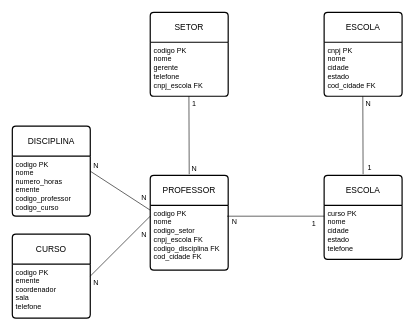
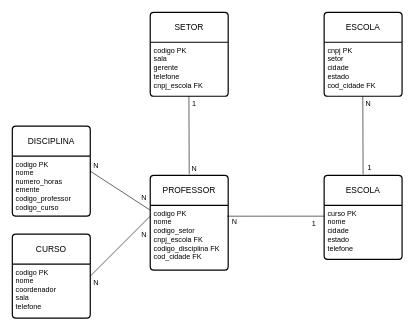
node "codigo PK nome gerente telefone cnpj_escola FK": label "codigo PK nome gerente telefone cnpj_escola FK" -> "codigo PK sala gerente telefone cnpj_escola FK"
node "cnpj PK nome cidade estado cod_cidade FK": label "cnpj PK nome cidade estado cod_cidade FK" -> "cnpj PK setor cidade estado cod_cidade FK"
node "codigo PK emente coordenador sala telefone": label "codigo PK emente coordenador sala telefone" -> "codigo PK nome coordenador sala telefone"
